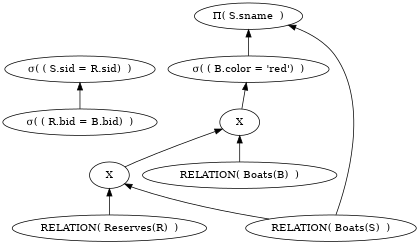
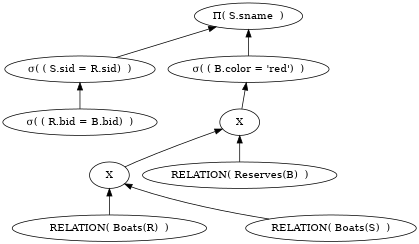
edge "RELATION( Boats(S)  )" -> "Π( S.sname  )": now "σ( ( S.sid = R.sid)  )" -> "Π( S.sname  )"
node "RELATION( Boats(B)  )": label "RELATION( Boats(B)  )" -> "RELATION( Reserves(B)  )"
node "RELATION( Reserves(R)  )": label "RELATION( Reserves(R)  )" -> "RELATION( Boats(R)  )"
